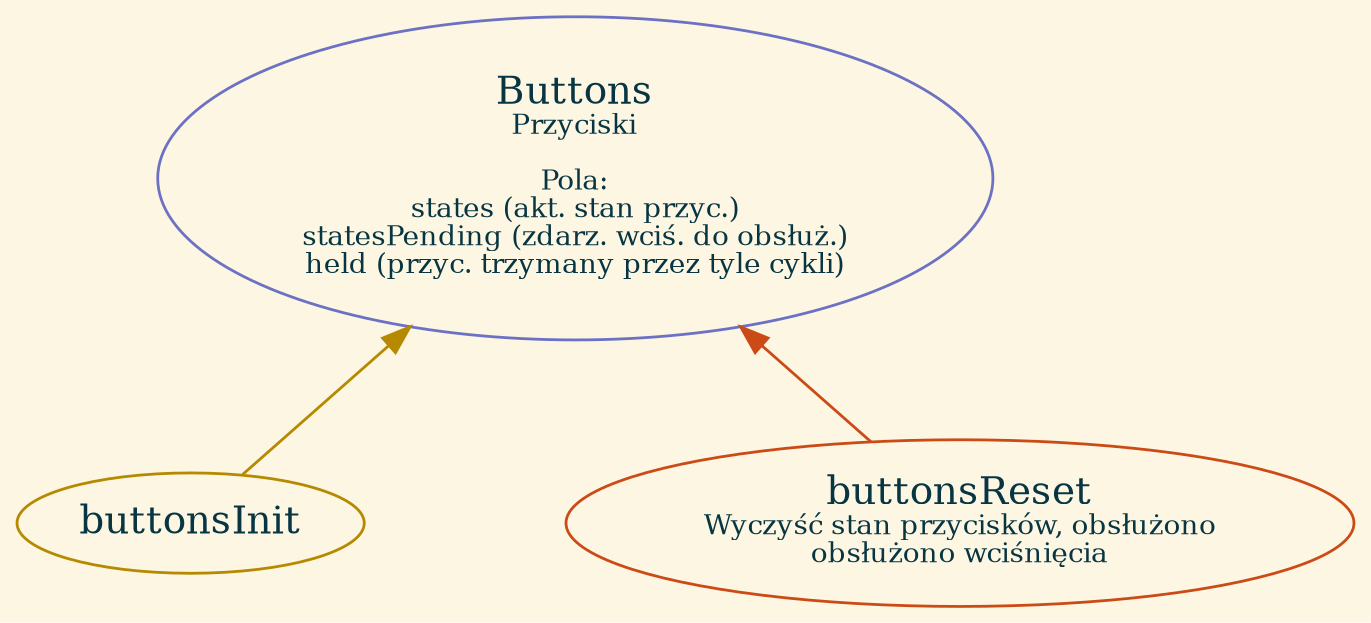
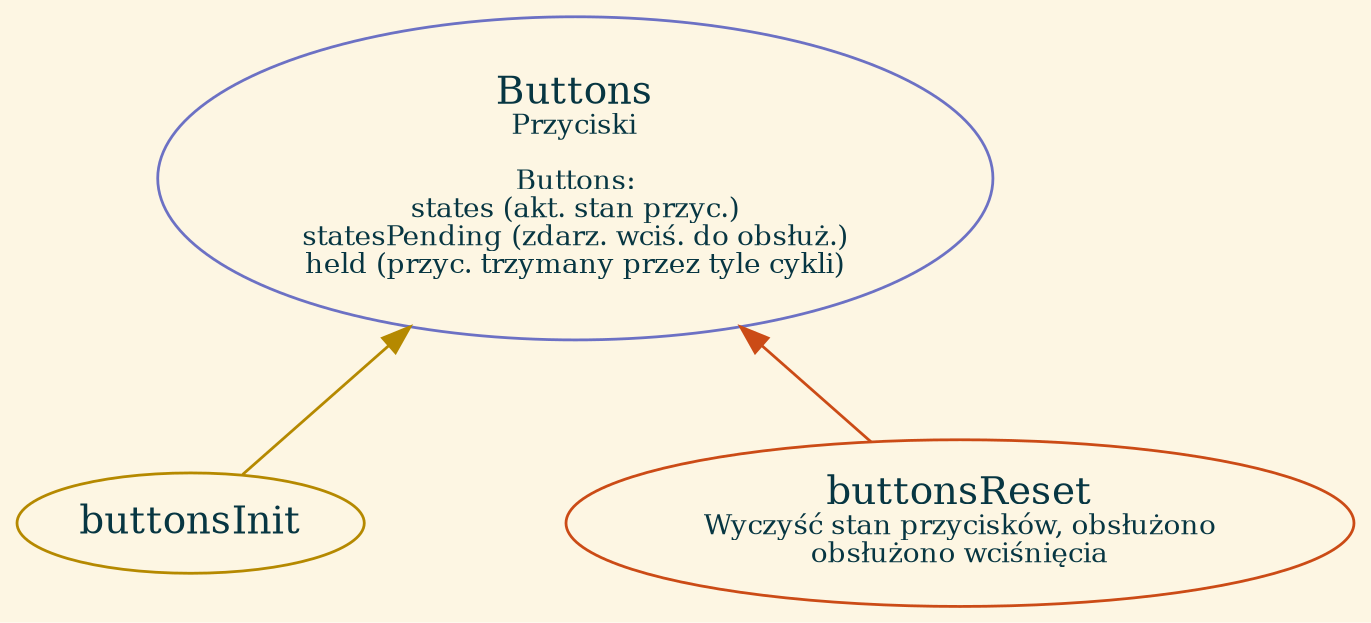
node "Buttons": text "Pola:" -> "Buttons:"
